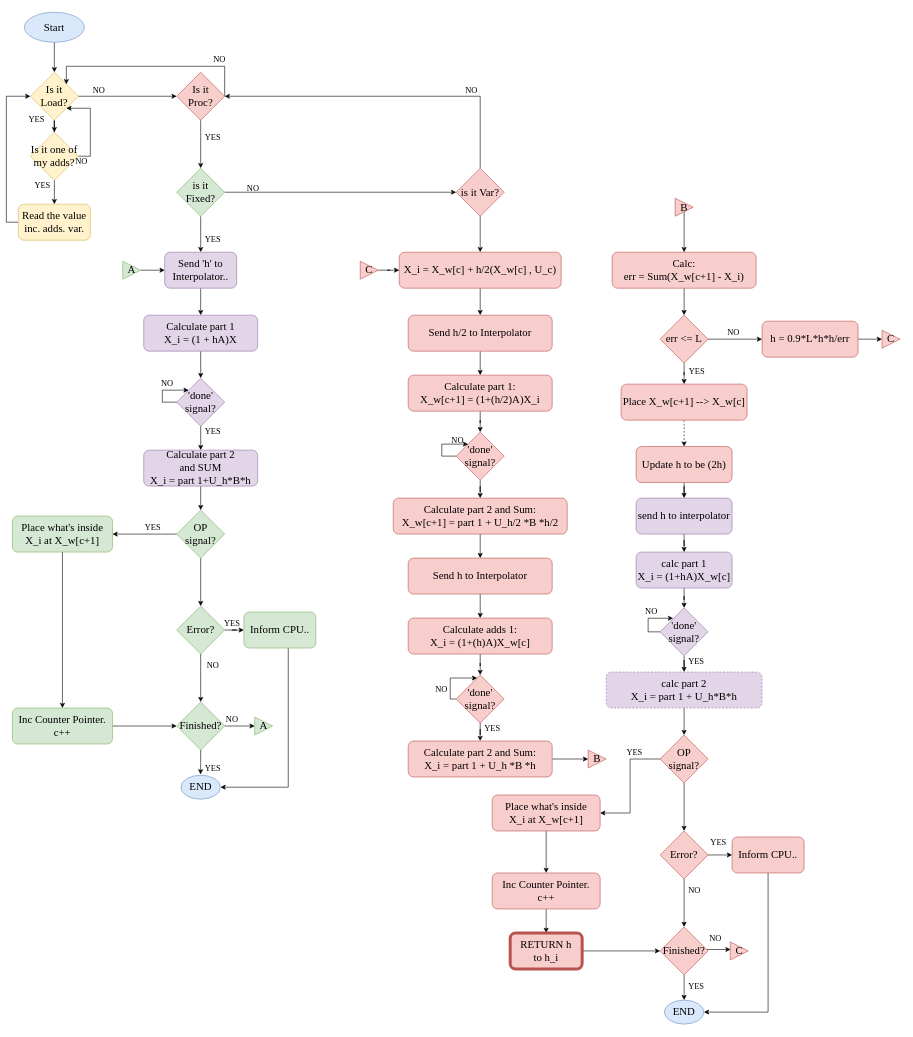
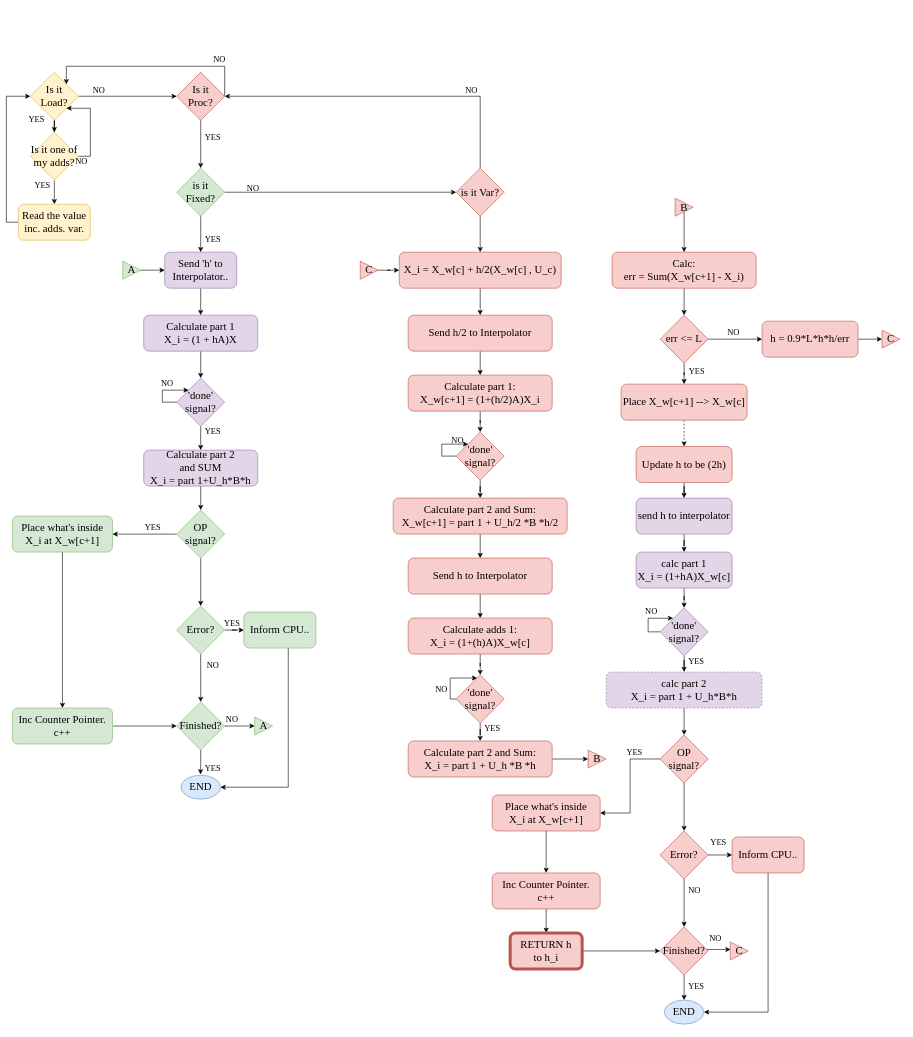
node "Start": removed
edge "Start" -> "Is itLoad?": removed
